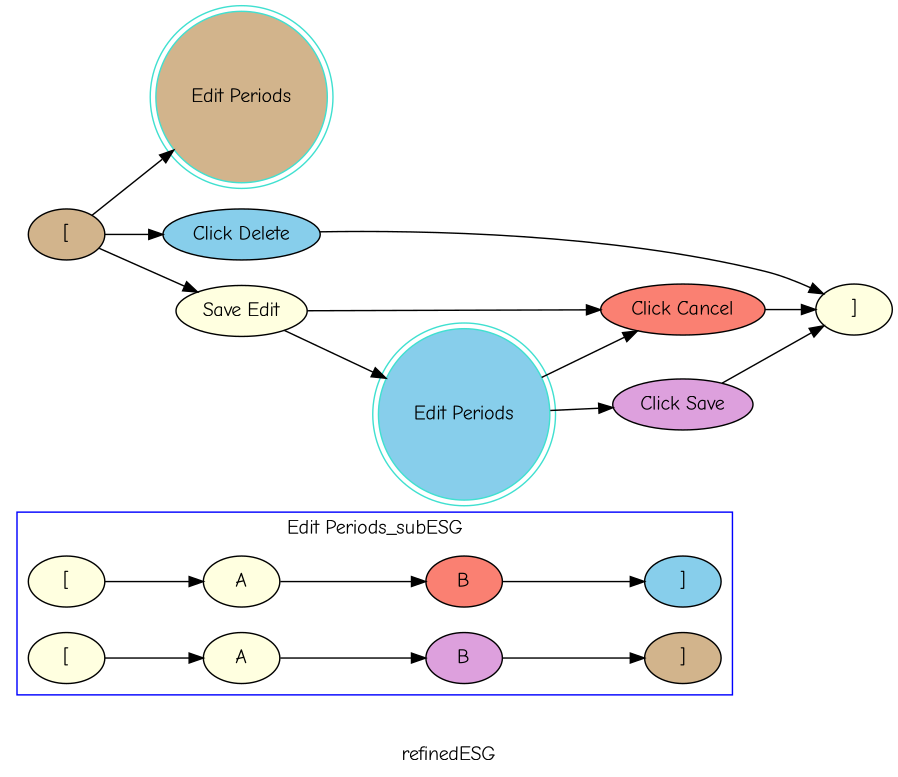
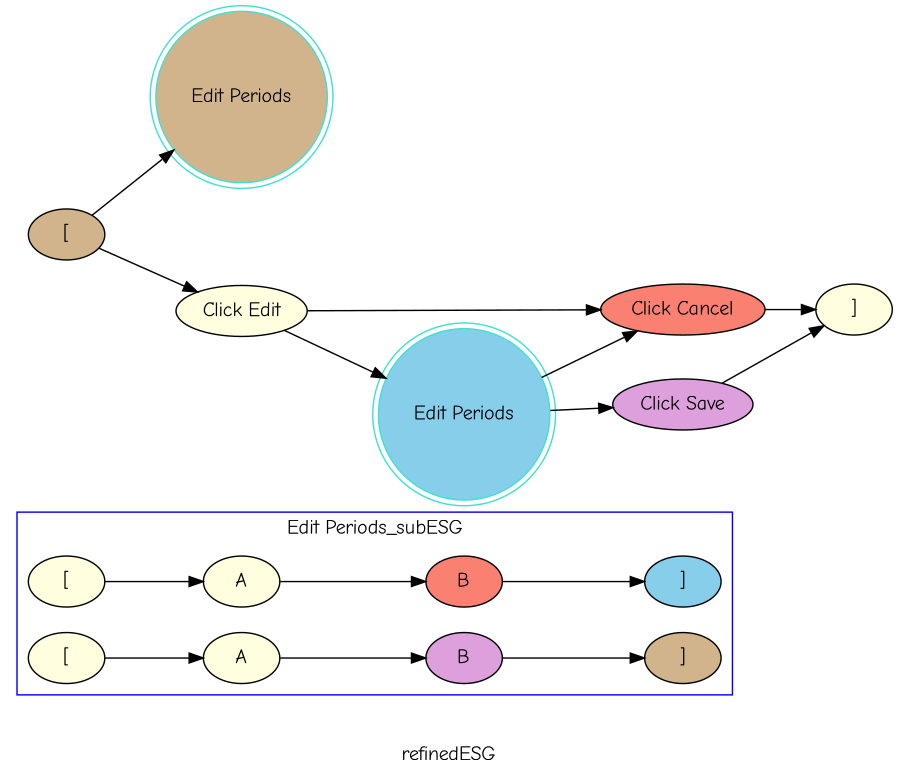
node "Click Delete": removed
node "Save Edit": label "Save Edit" -> "Click Edit"
